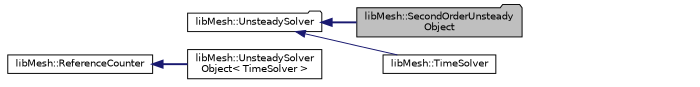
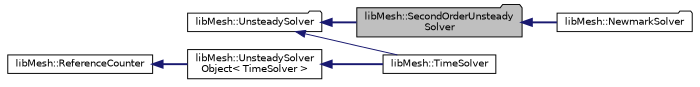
node "libMesh::SecondOrderUnsteady Object": label "libMesh::SecondOrderUnsteady Object" -> "libMesh::SecondOrderUnsteady Solver"
node "libMesh::NewmarkSolver": added
edge "libMesh::TimeSolver" -> "libMesh::UnsteadySolver Object< TimeSolver >": added
